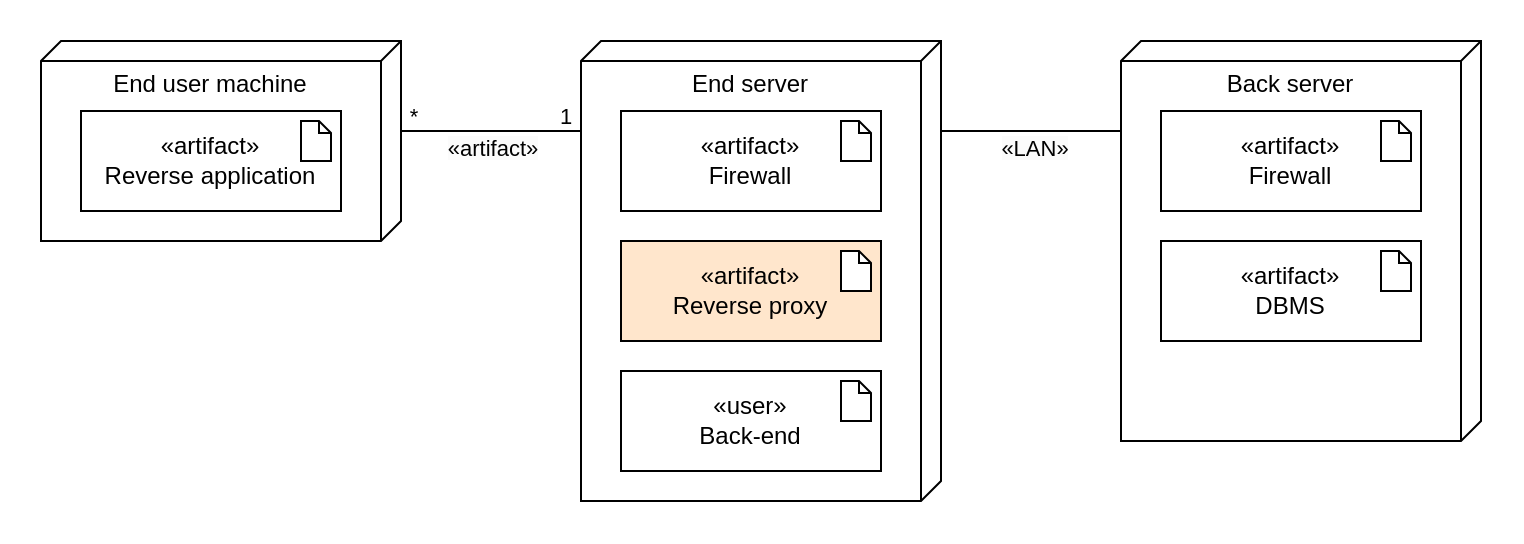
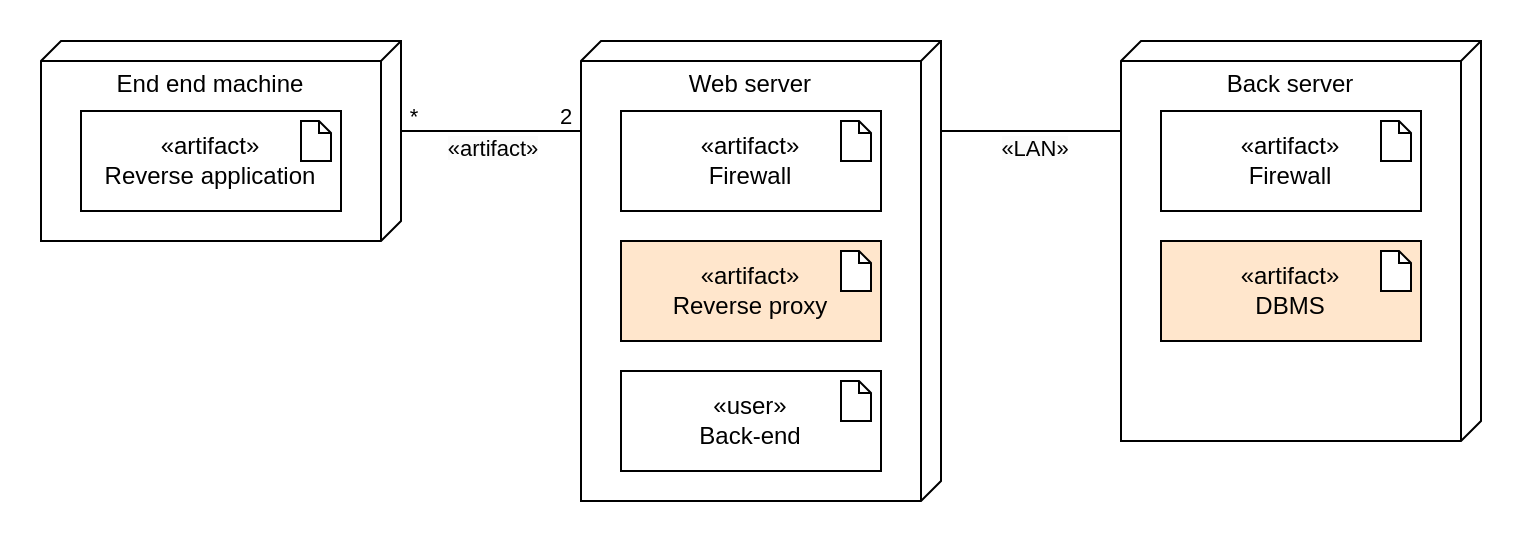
node "End user machine": label "End user machine" -> "End end machine"
node "End server": label "End server" -> "Web server"
node "1": label "1" -> "2"
node "«artifact» DBMS": fillcolor #ffffff -> #ffe6cc
